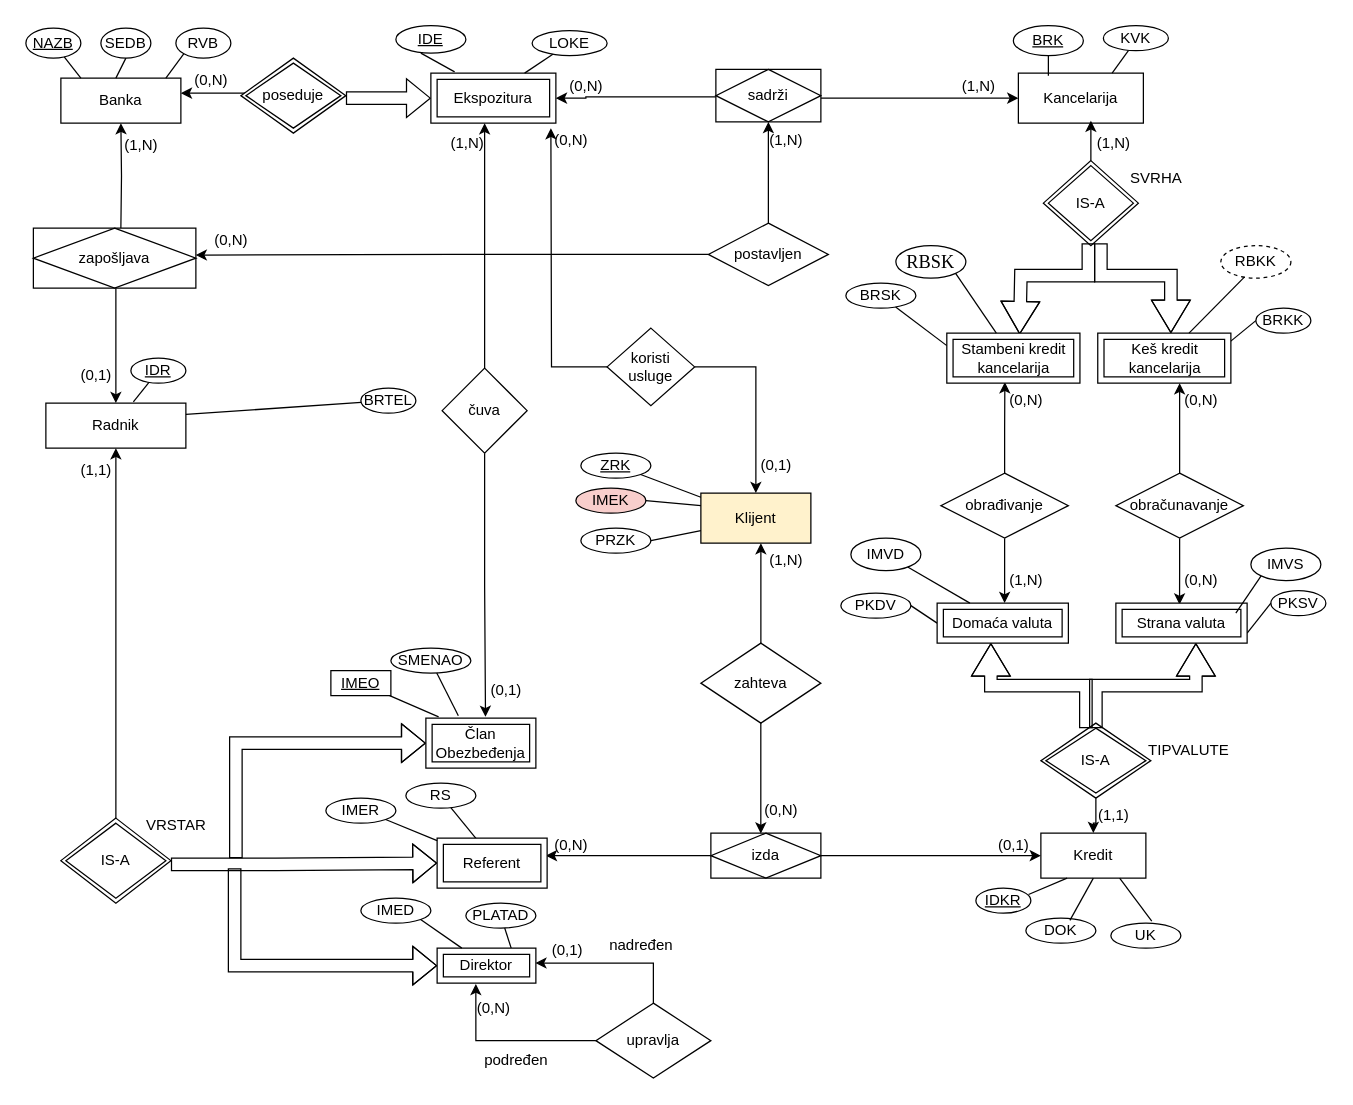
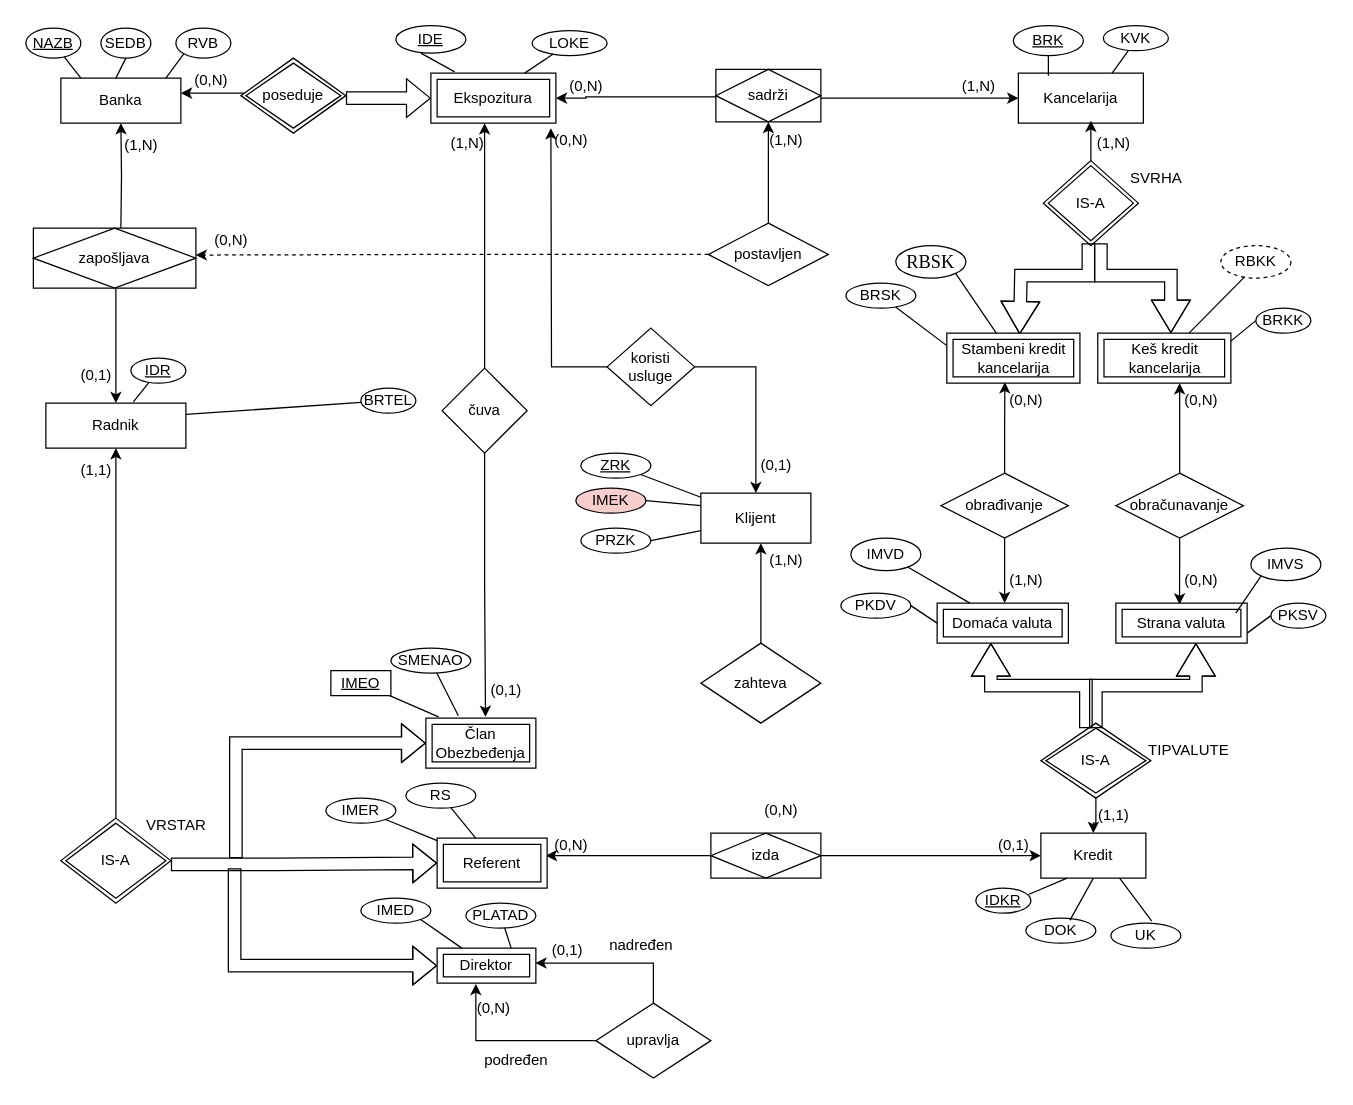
edge "postavljen" -> "zapošljava": style solid -> dashed
node "Klijent": fillcolor #fff2cc -> #ffffff
node "PKSV": moved (1298, 603) -> (1298, 616)
edge "zahteva" -> "izda": removed
